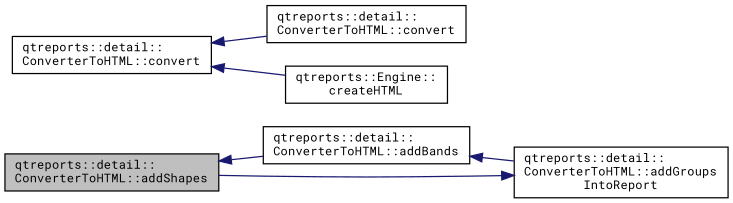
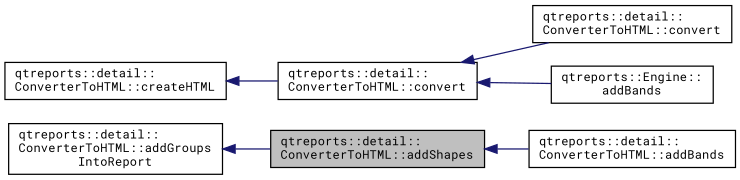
node "qtreports::detail:: ConverterToHTML::createHTML": added
node "qtreports::Engine:: createHTML": label "qtreports::Engine:: createHTML" -> "qtreports::Engine:: addBands"
edge "qtreports::detail:: ConverterToHTML::addGroups IntoReport" -> "qtreports::detail:: ConverterToHTML::addBands": removed
